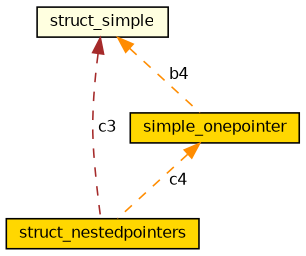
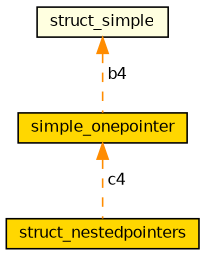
edge "struct_nestedpointers" -> "struct_simple": removed, label "c3"
